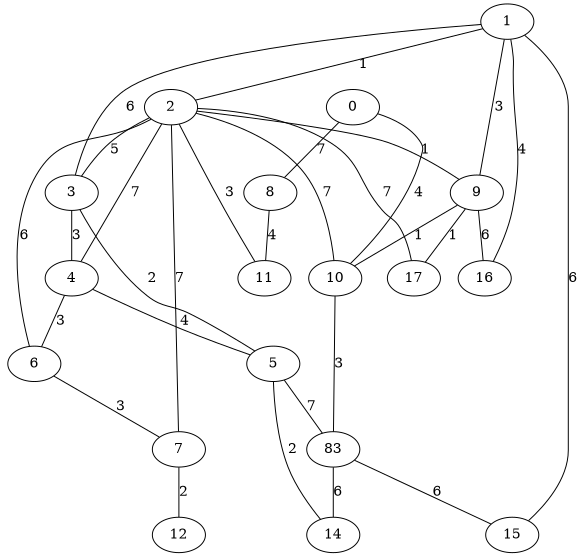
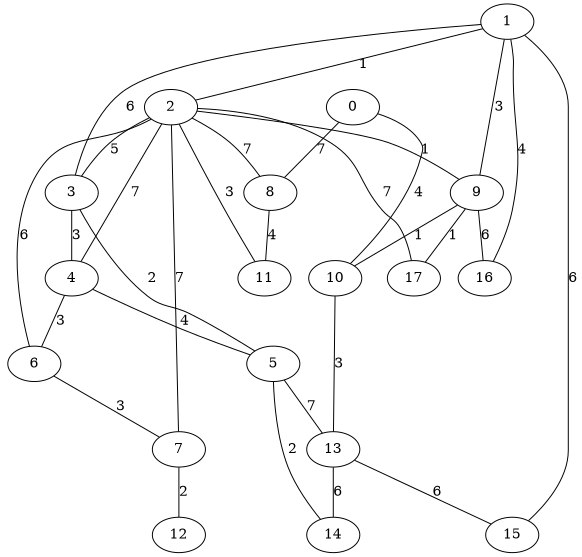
edge "2" -- "10": now "2" -- "8"
node "83": label "83" -> "13"
